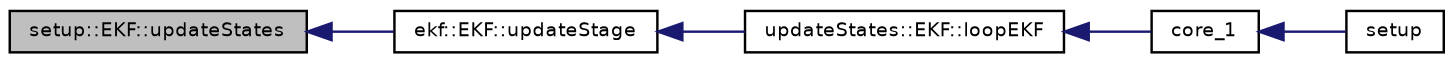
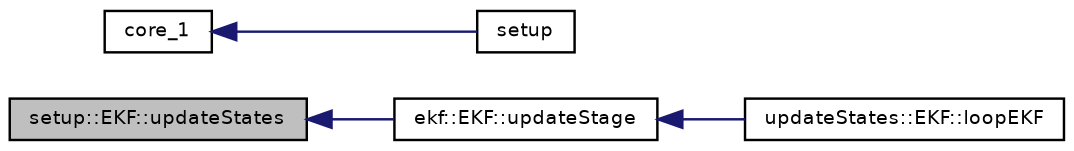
edge "core_1" -> "updateStates::EKF::loopEKF": removed
